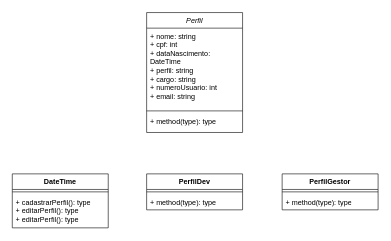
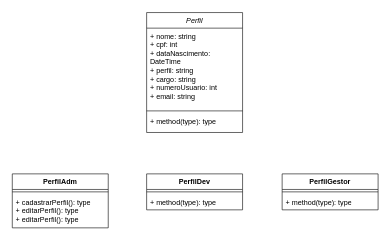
node "DateTime": label "DateTime" -> "PerfilAdm"
